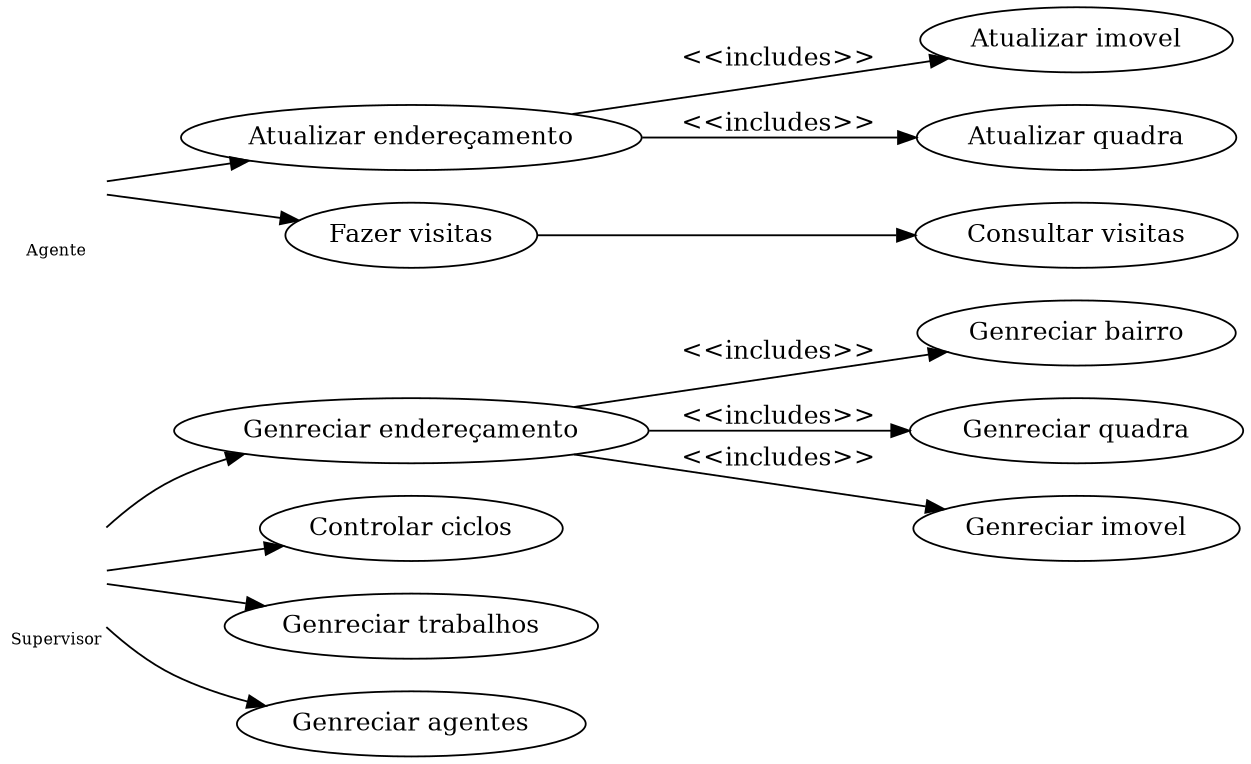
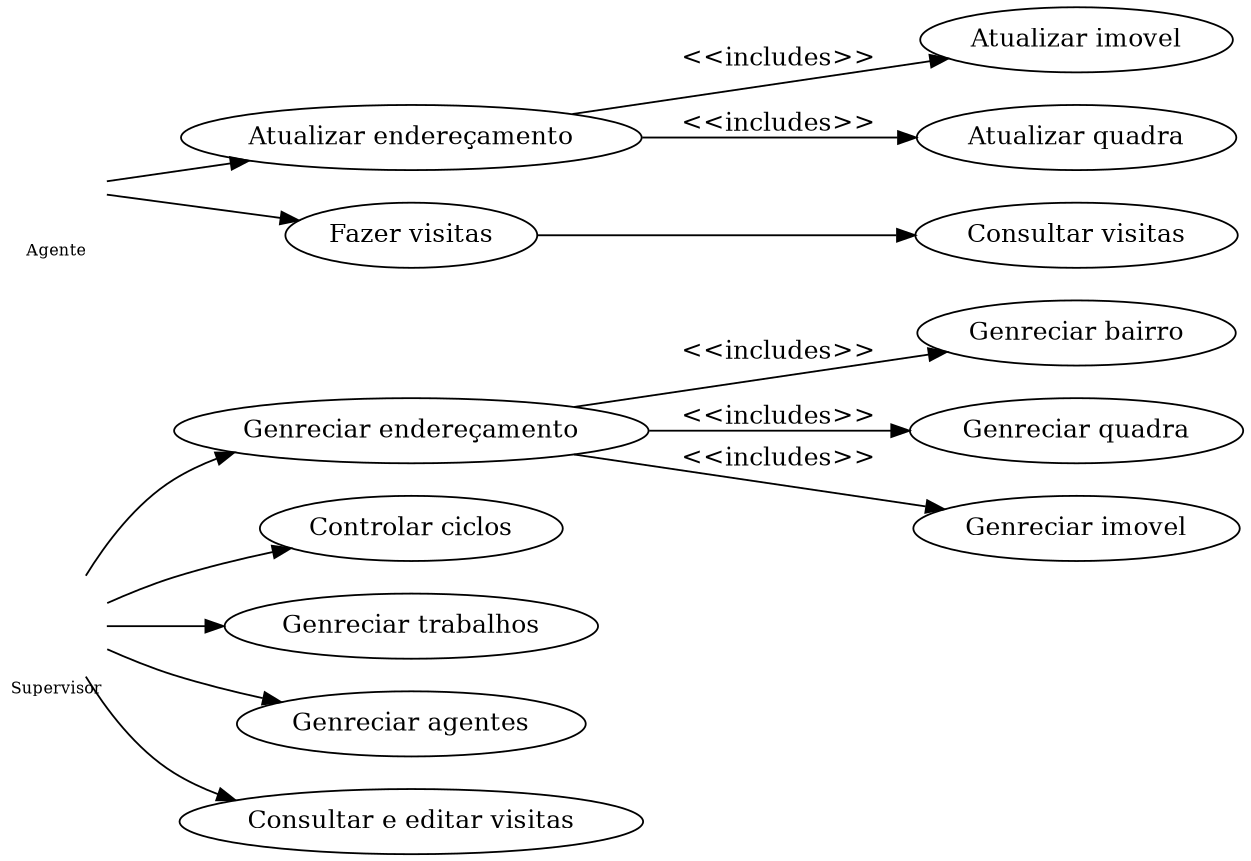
node "Consultar e editar visitas": added
